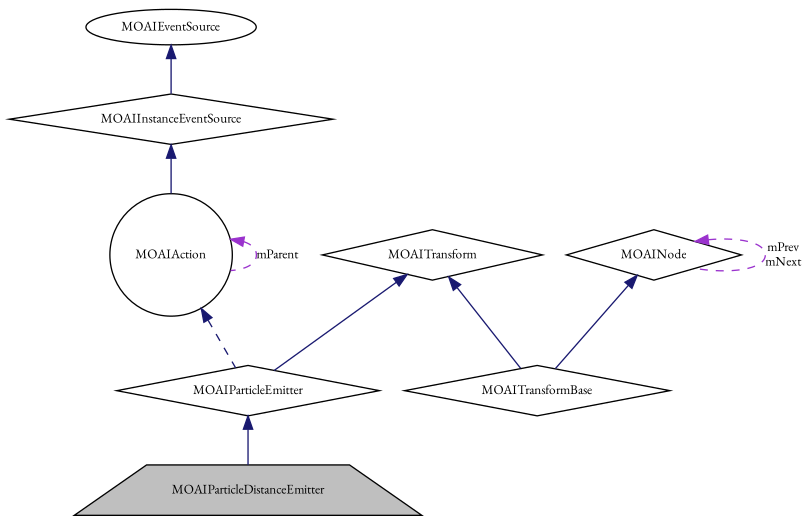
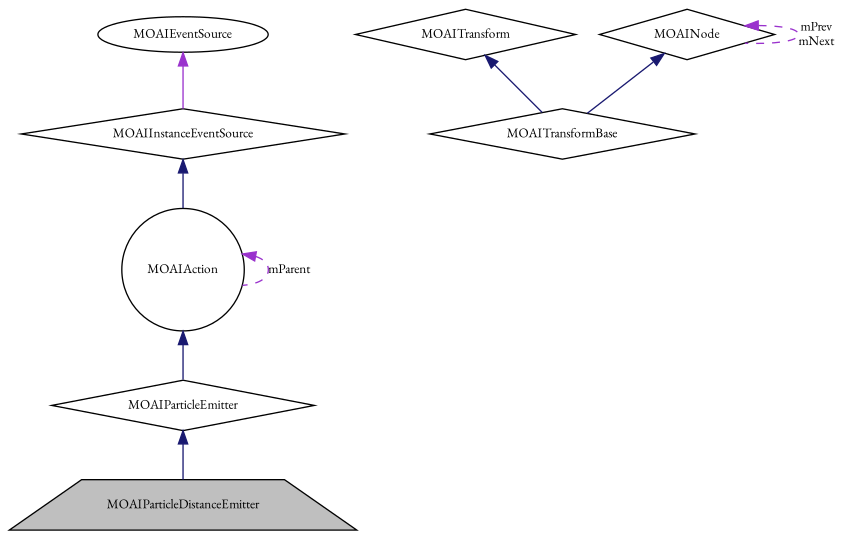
edge "MOAIInstanceEventSource" -> "MOAIEventSource": color midnightblue -> darkorchid3
edge "MOAIParticleEmitter" -> "MOAITransform": removed
edge "MOAIParticleEmitter" -> "MOAIAction": style dashed -> solid
